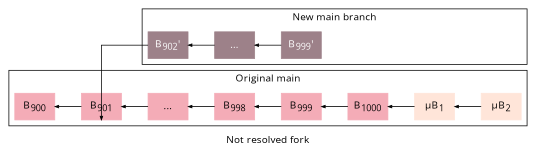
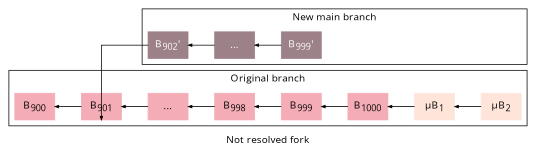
cluster "Original main": label "Original main" -> "Original branch"
